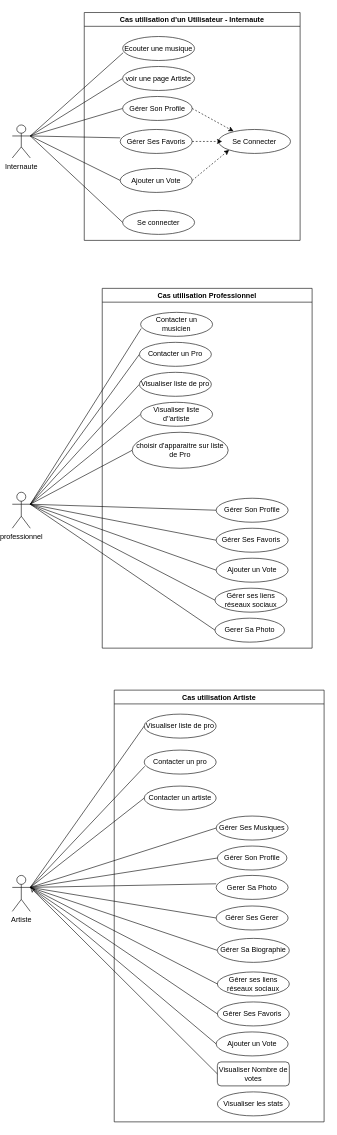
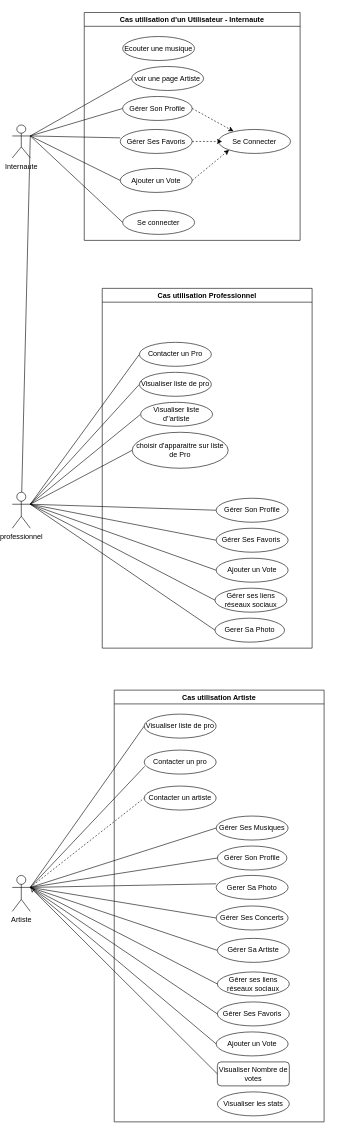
node "voir une page Artiste": moved (159, 78) -> (168, 78)
edge "Ecouter une musique" -- "Internaute": now "professionnel" -- "Internaute"
node "Contacter un musicien": removed
edge "Contacter un musicien" -- "professionnel": removed
edge "Contacter un artiste" -- "Artiste": style solid -> dashed
node "Gérer Ses Gerer": label "Gérer Ses Gerer" -> "Gérer Ses Concerts"
node "Gérer Sa Biographie": label "Gérer Sa Biographie" -> "Gérer Sa Artiste"
